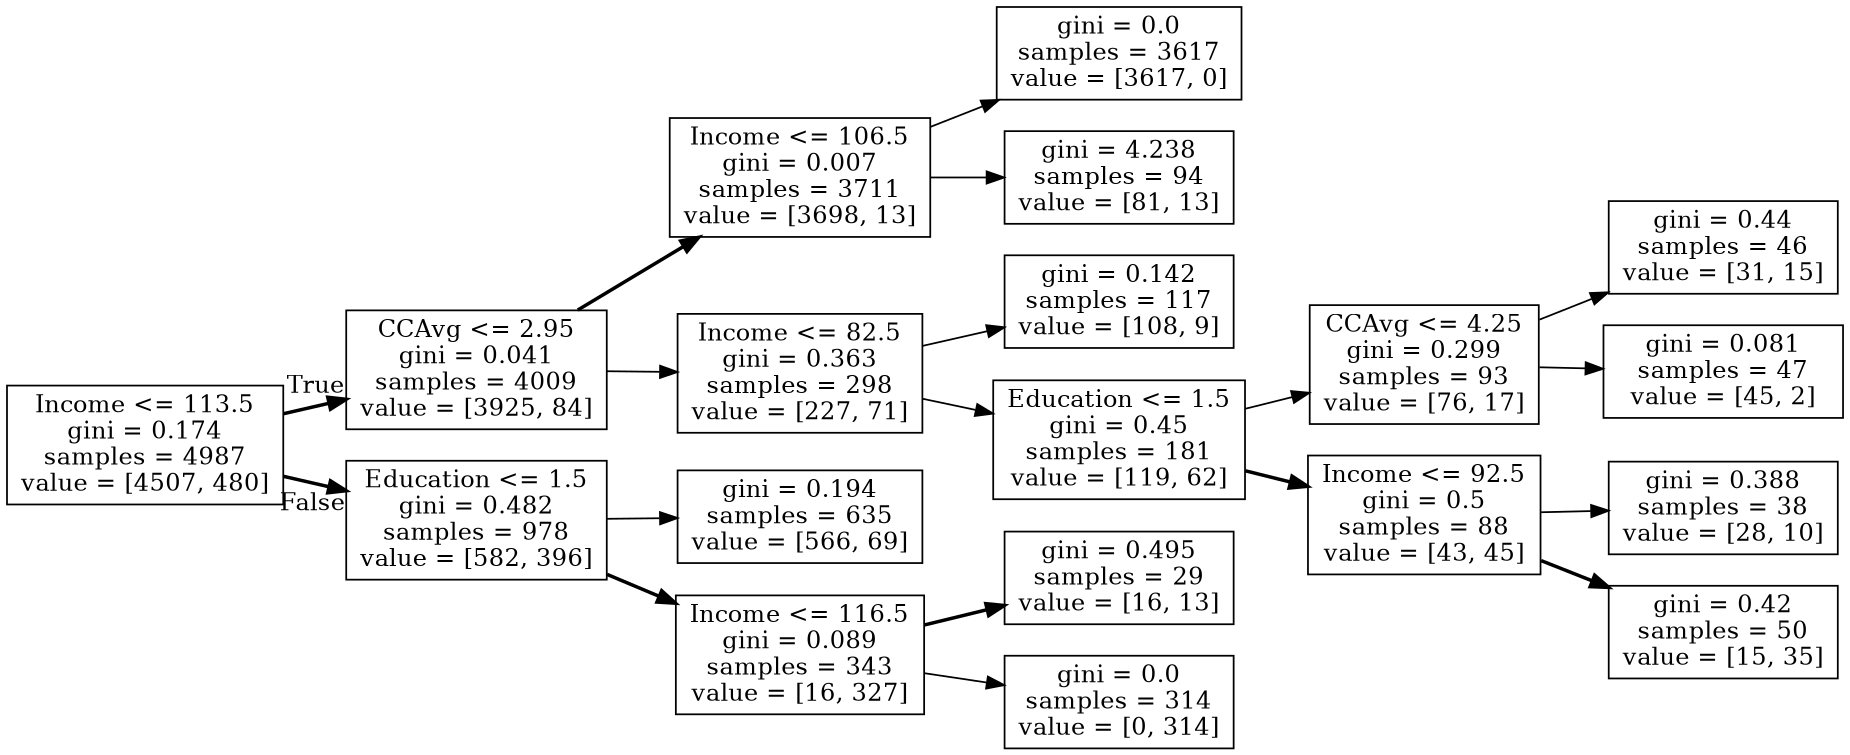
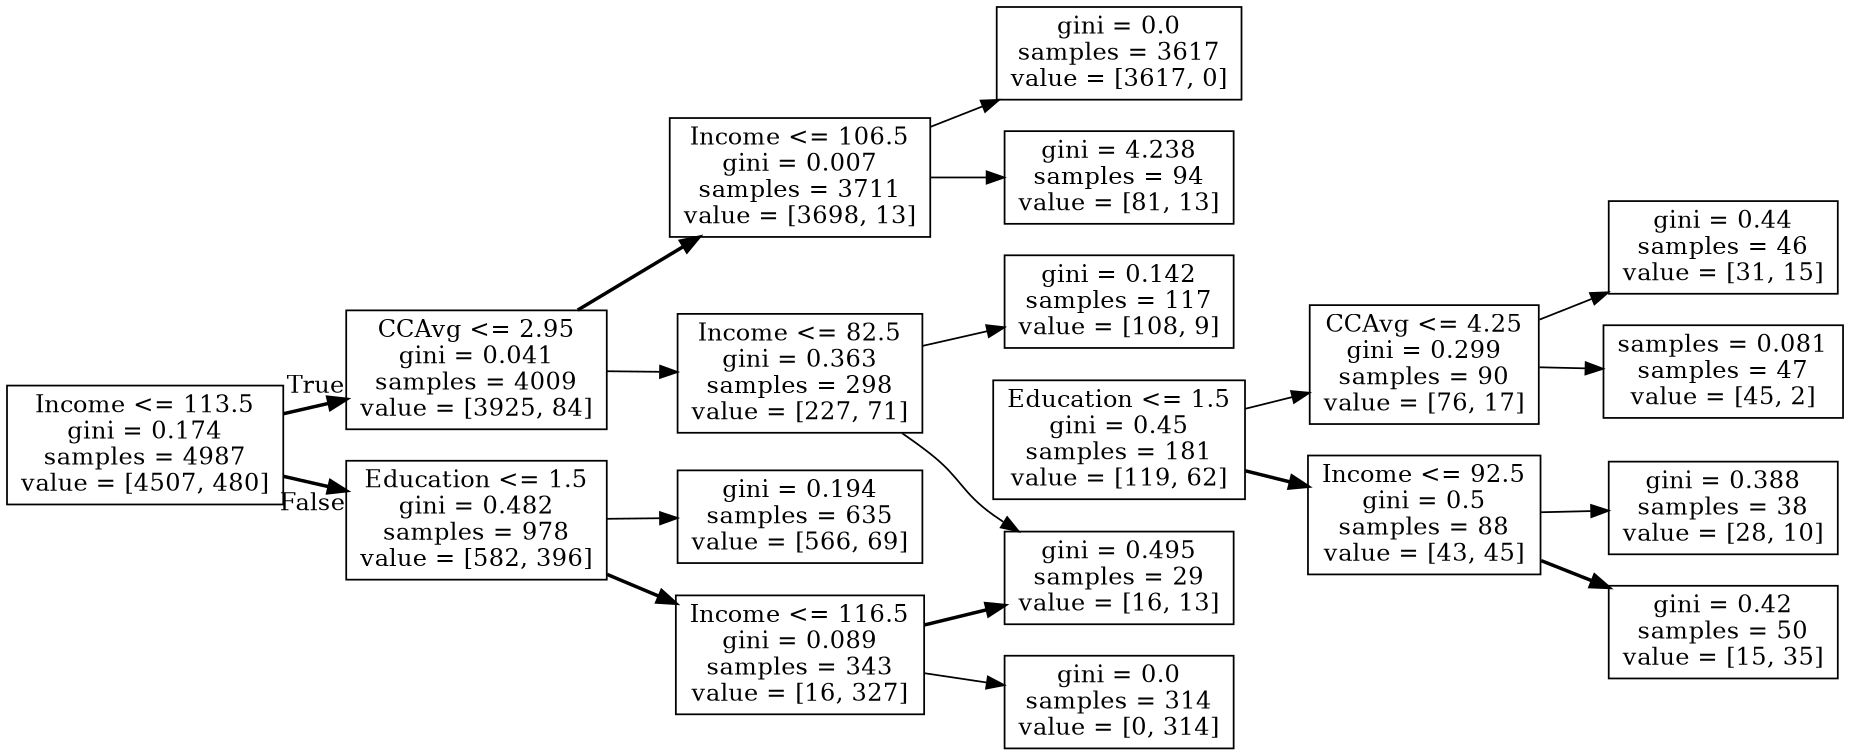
node "CCAvg <= 4.25 gini = 0.299 samples = 93 value = [76, 17]": label "CCAvg <= 4.25 gini = 0.299 samples = 93 value = [76, 17]" -> "CCAvg <= 4.25 gini = 0.299 samples = 90 value = [76, 17]"
node "gini = 0.081 samples = 47 value = [45, 2]": label "gini = 0.081 samples = 47 value = [45, 2]" -> "samples = 0.081 samples = 47 value = [45, 2]"
edge "Income <= 82.5 gini = 0.363 samples = 298 value = [227, 71]" -> "Education <= 1.5 gini = 0.45 samples = 181 value = [119, 62]": now "Income <= 82.5 gini = 0.363 samples = 298 value = [227, 71]" -> "gini = 0.495 samples = 29 value = [16, 13]"
